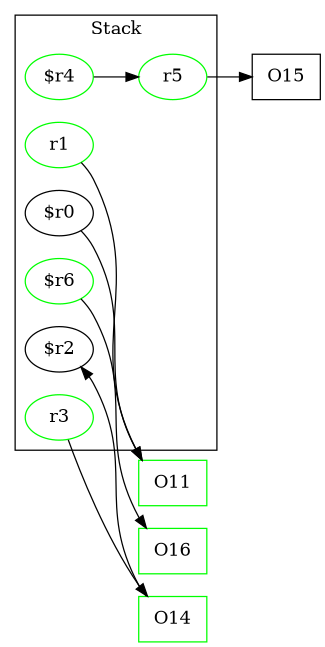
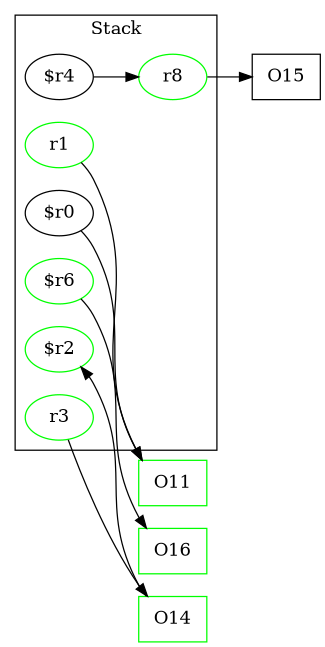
node "$r4": color green -> black
node "r5": label "r5" -> "r8"
node "$r2": color black -> green
